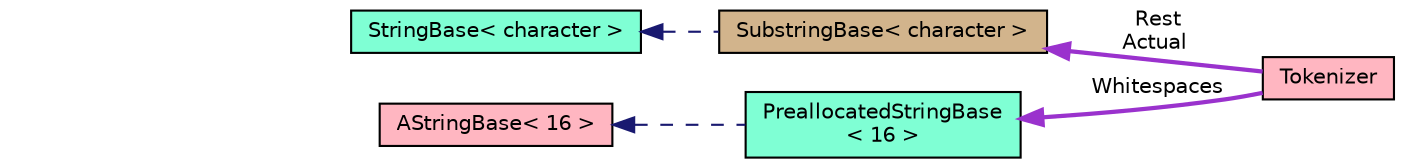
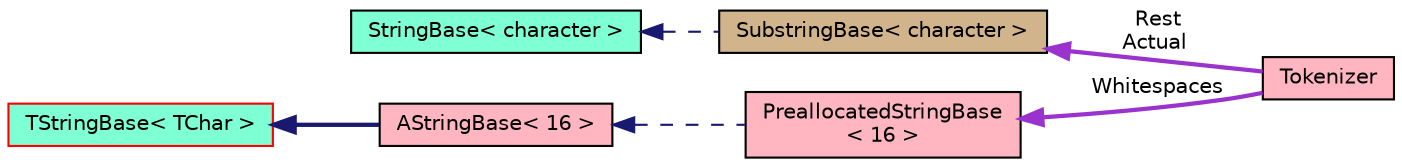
node "TStringBase< TChar >": added
node "PreallocatedStringBase < 16 >": fillcolor aquamarine -> lightpink
